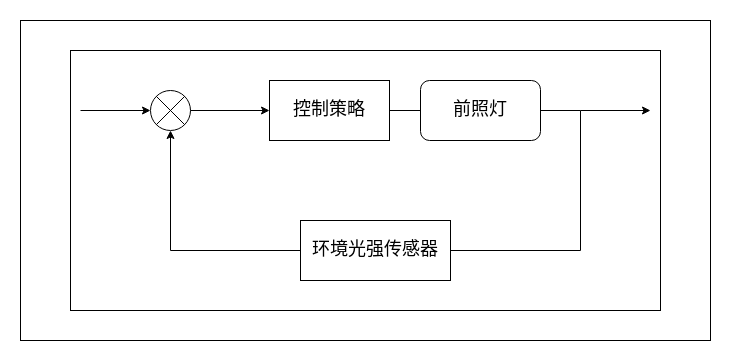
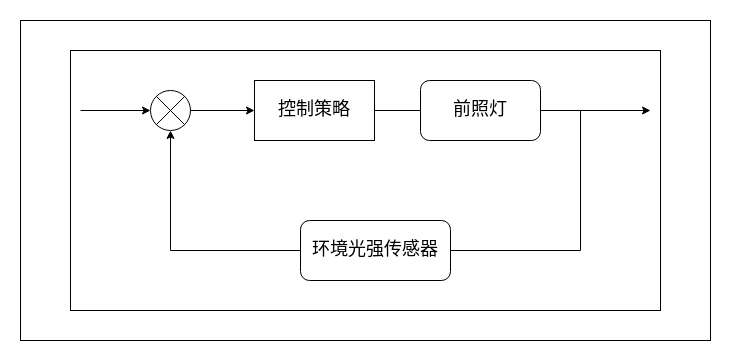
node "控制策略": moved (330, 111) -> (315, 111)
node "环境光强传感器": shape rectangle -> rounded rectangle
